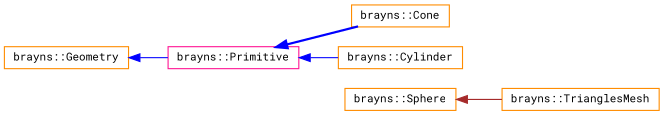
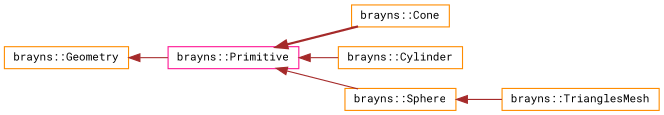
edge "brayns::Cone" -> "brayns::Primitive": color blue -> brown
edge "brayns::Primitive" -> "brayns::Geometry": color blue -> brown
edge "brayns::Cylinder" -> "brayns::Primitive": color blue -> brown
edge "brayns::Sphere" -> "brayns::Primitive": added
